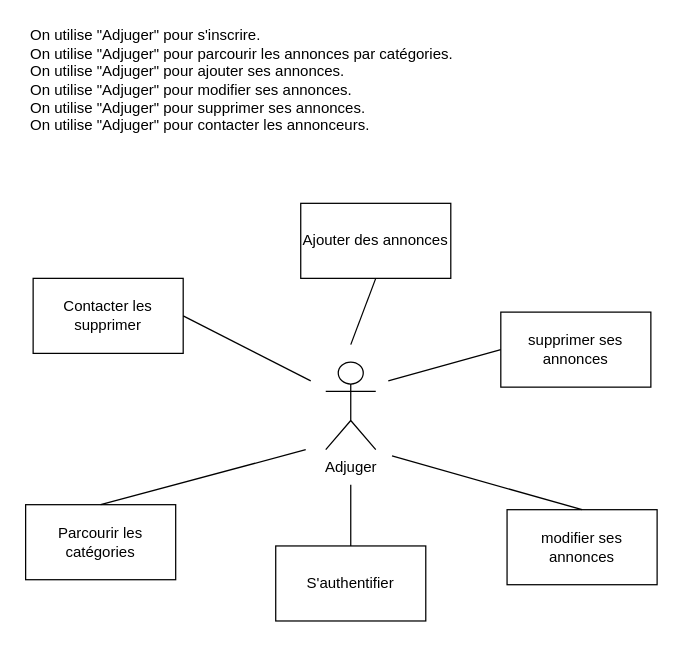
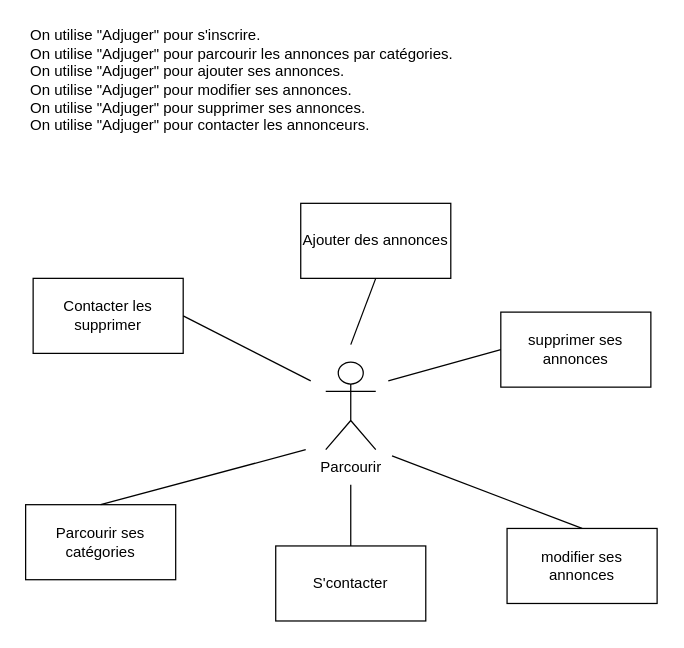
node "Adjuger": label "Adjuger" -> "Parcourir"
node "Parcourir les catégories": label "Parcourir les catégories" -> "Parcourir ses catégories"
node "modifier ses annonces": moved (582, 547) -> (582, 566)
node "S'authentifier": label "S'authentifier" -> "S'contacter"
